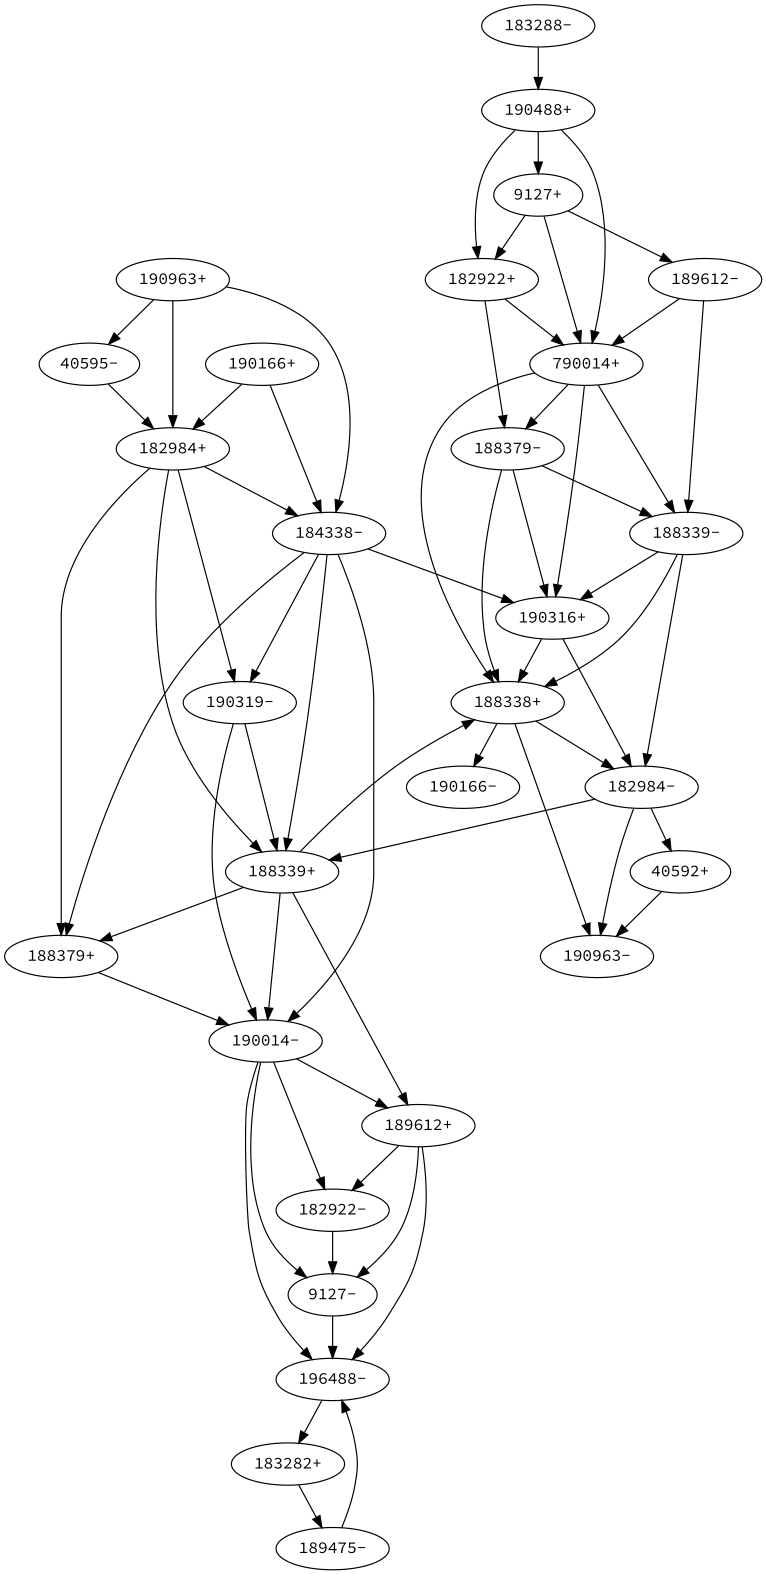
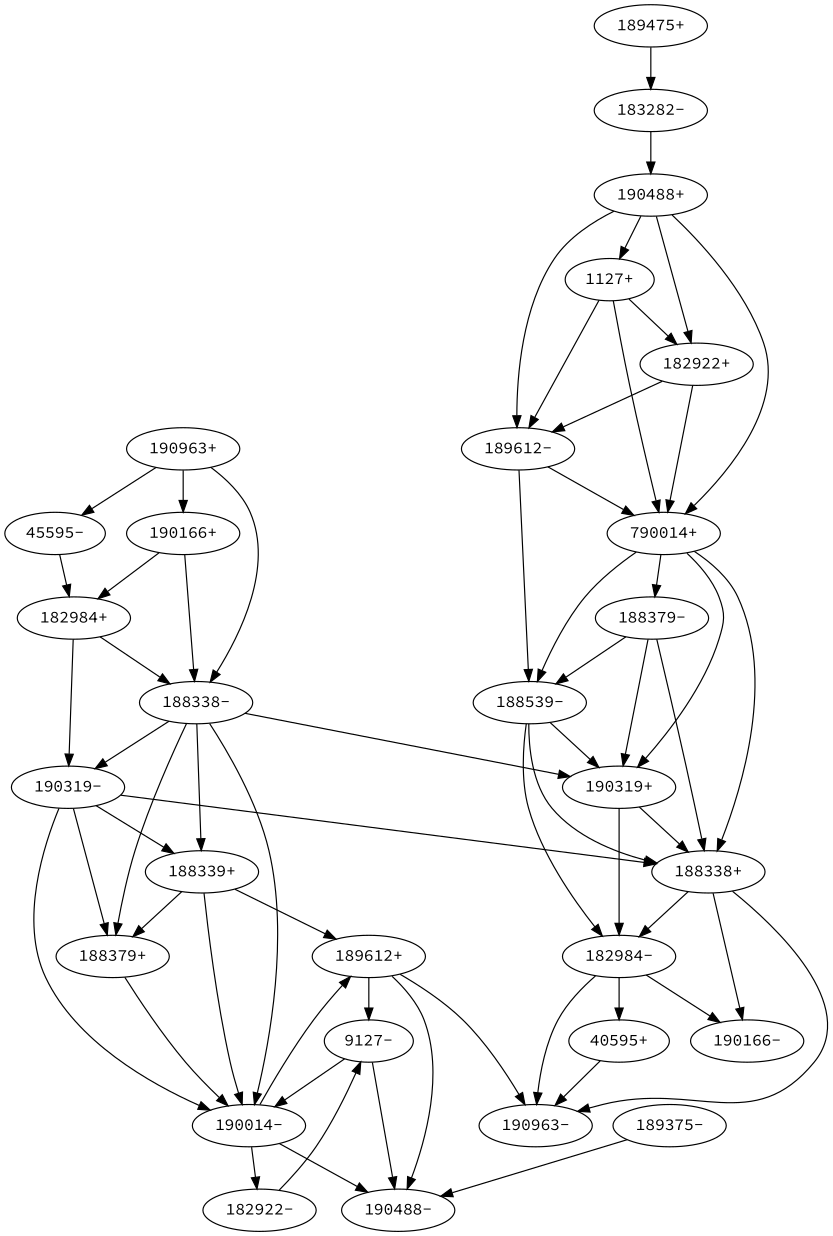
node "183288-": label "183288-" -> "183282-"
node "189475+": added
node "9127+": label "9127+" -> "1127+"
edge "190488+" -> "189612-": added
edge "190963+" -> "182984+": now "190963+" -> "190166+"
edge "182922+" -> "188379-": now "182922+" -> "189612-"
node "40595-": label "40595-" -> "45595-"
node "184338-": label "184338-" -> "188338-"
node "188339-": label "188339-" -> "188539-"
node "190316+": label "190316+" -> "190319+"
edge "182984+" -> "188339+": removed
edge "182984+" -> "188379+": now "190319-" -> "188379+"
edge "188339+" -> "188338+": now "190319-" -> "188338+"
edge "182984-" -> "188339+": now "182984-" -> "190166-"
node "40592+": label "40592+" -> "40595+"
edge "189612+" -> "182922-": now "189612+" -> "190963-"
edge "190014-" -> "9127-": reversed
node "196488-": label "196488-" -> "190488-"
node "183282+": removed
node "189475-": label "189475-" -> "189375-"
